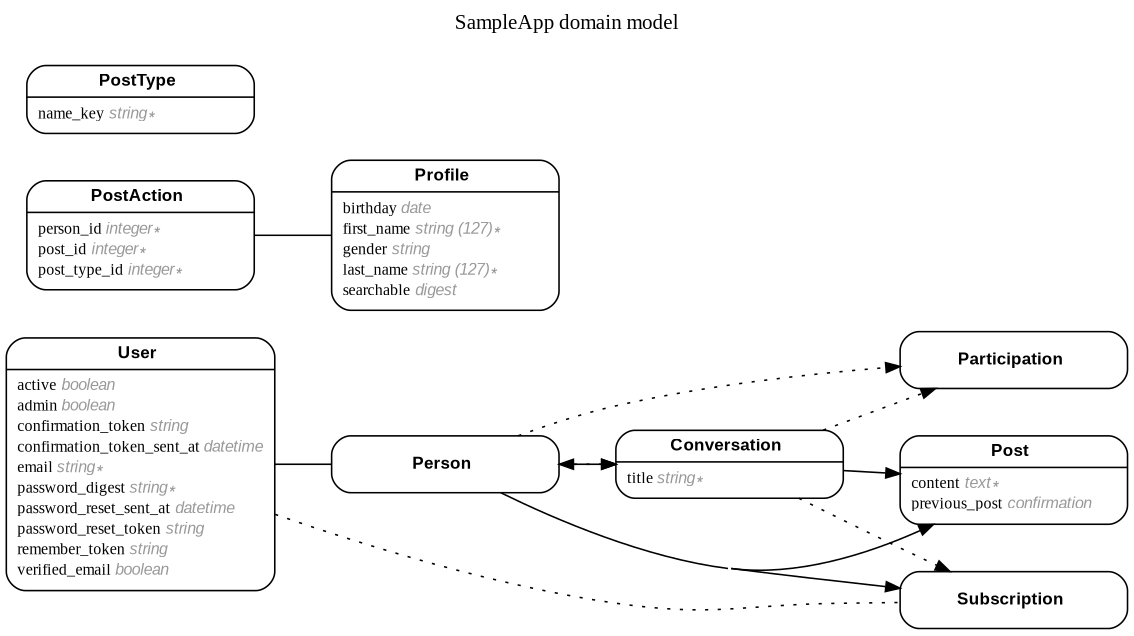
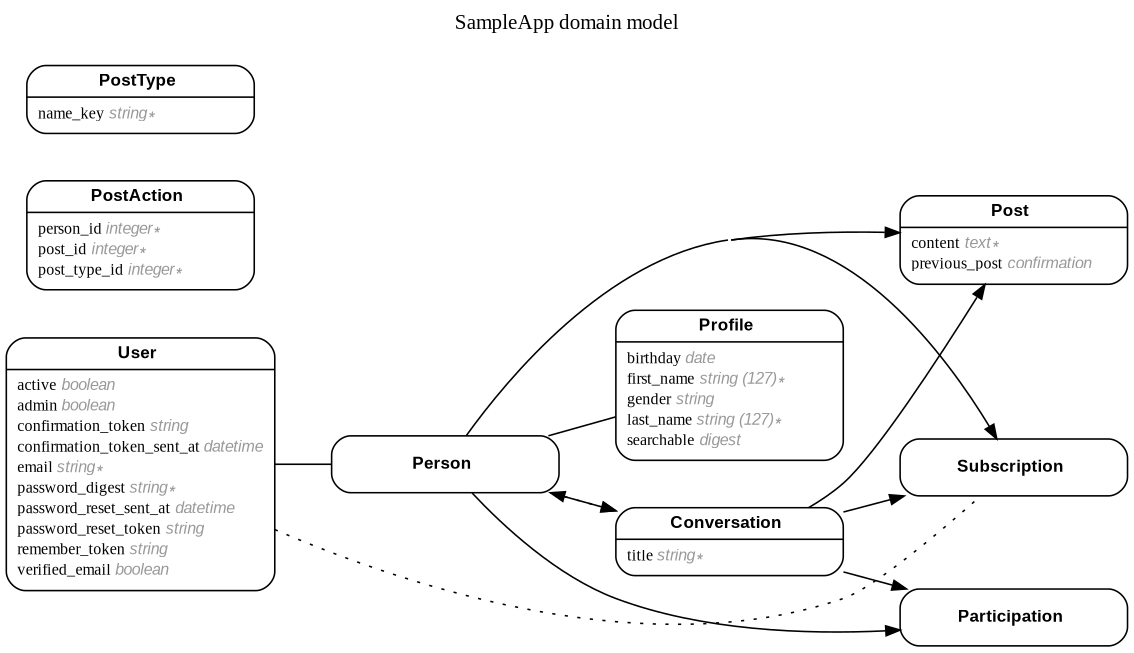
edge "PostAction" -- "Profile": now "Person" -- "Profile"
edge "Participation" -- "Person": style dotted -> solid
edge "Participation" -- "Conversation": style dotted -> solid
edge "Conversation" -- "Subscription": style dotted -> solid
